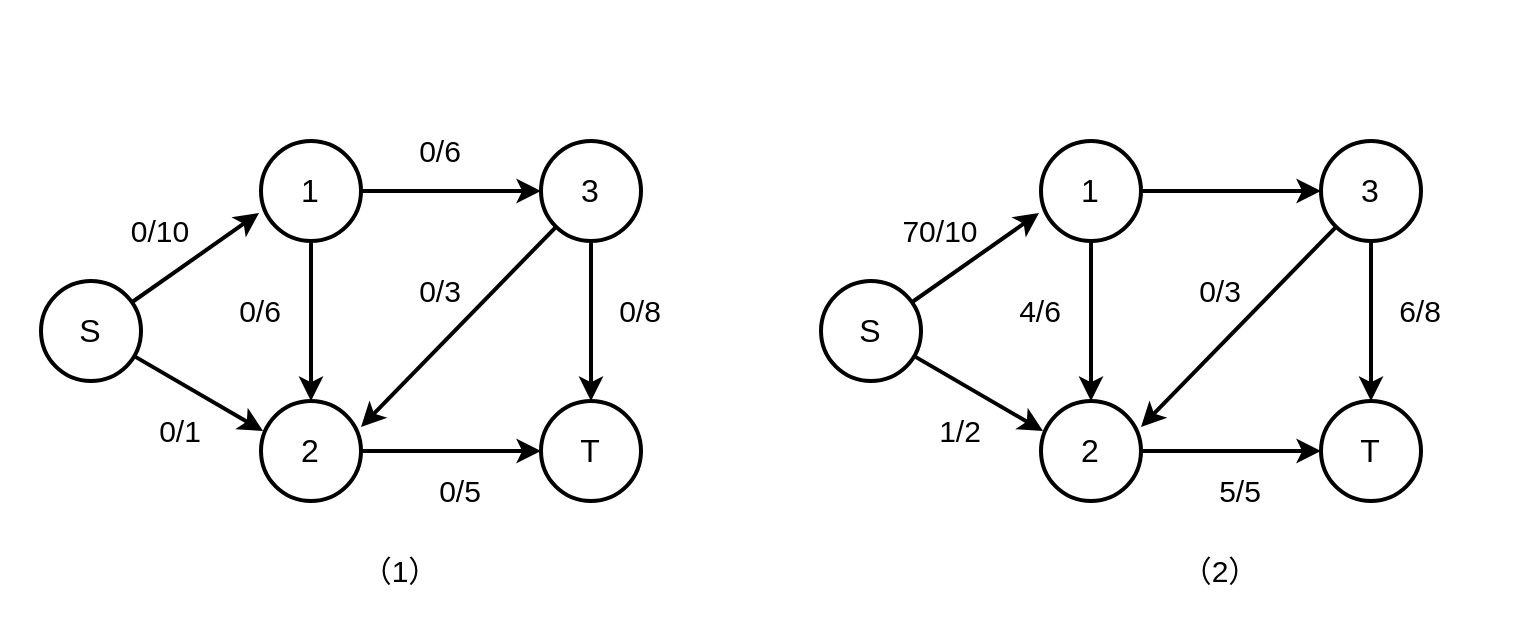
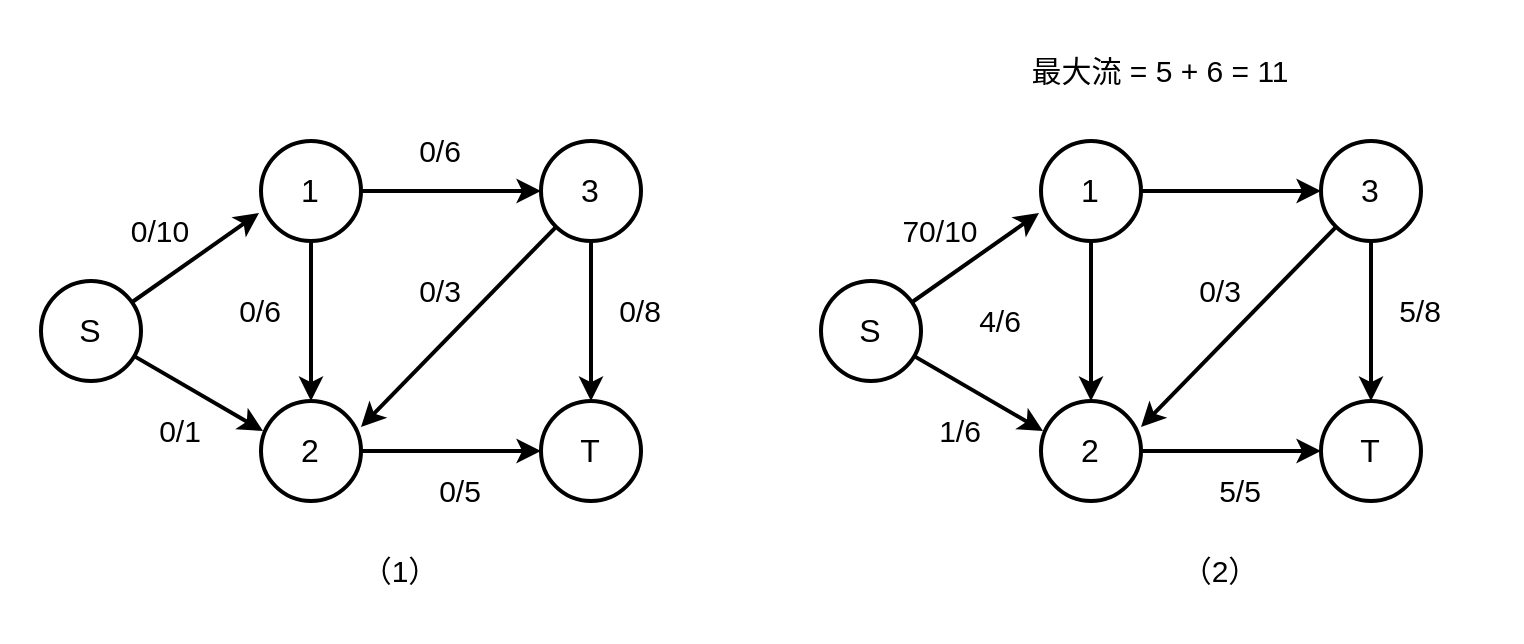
node "最大流 = 5 + 6 = 11": added
node "4/6": moved (1041, 311) -> (1001, 321)
node "6/8": label "6/8" -> "5/8"
node "1/2": label "1/2" -> "1/6"
